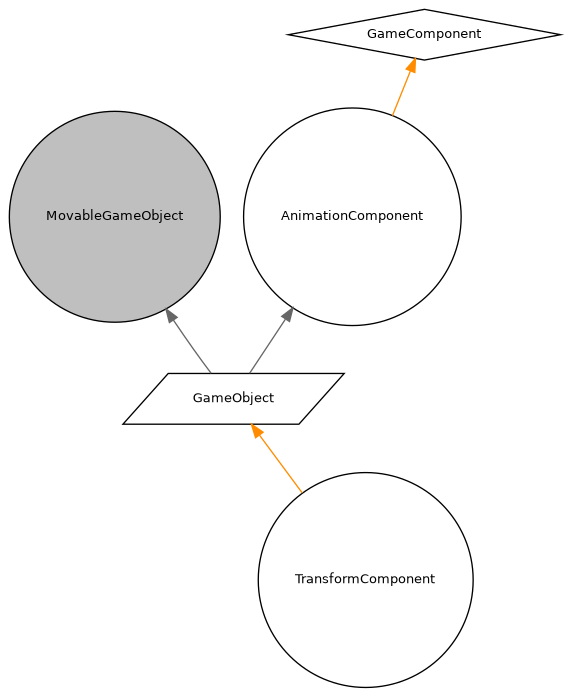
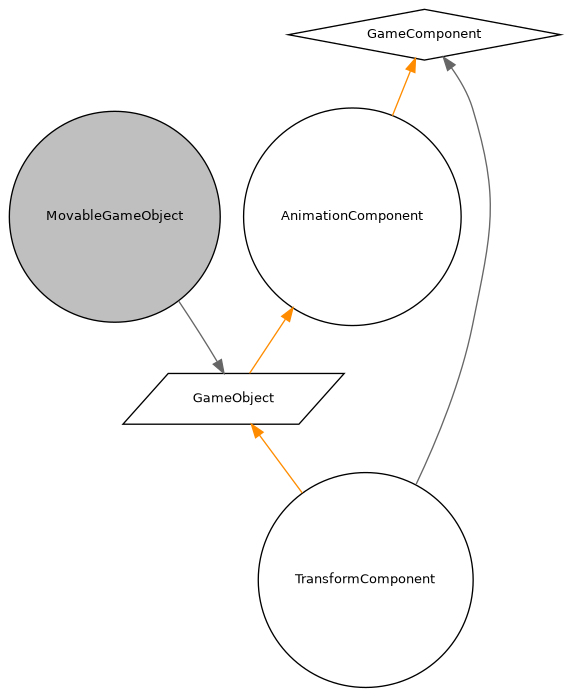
edge "TransformComponent" -> "GameComponent": added
edge "GameObject" -> "AnimationComponent": color gray40 -> darkorange
edge "GameObject" -> "MovableGameObject": reversed
